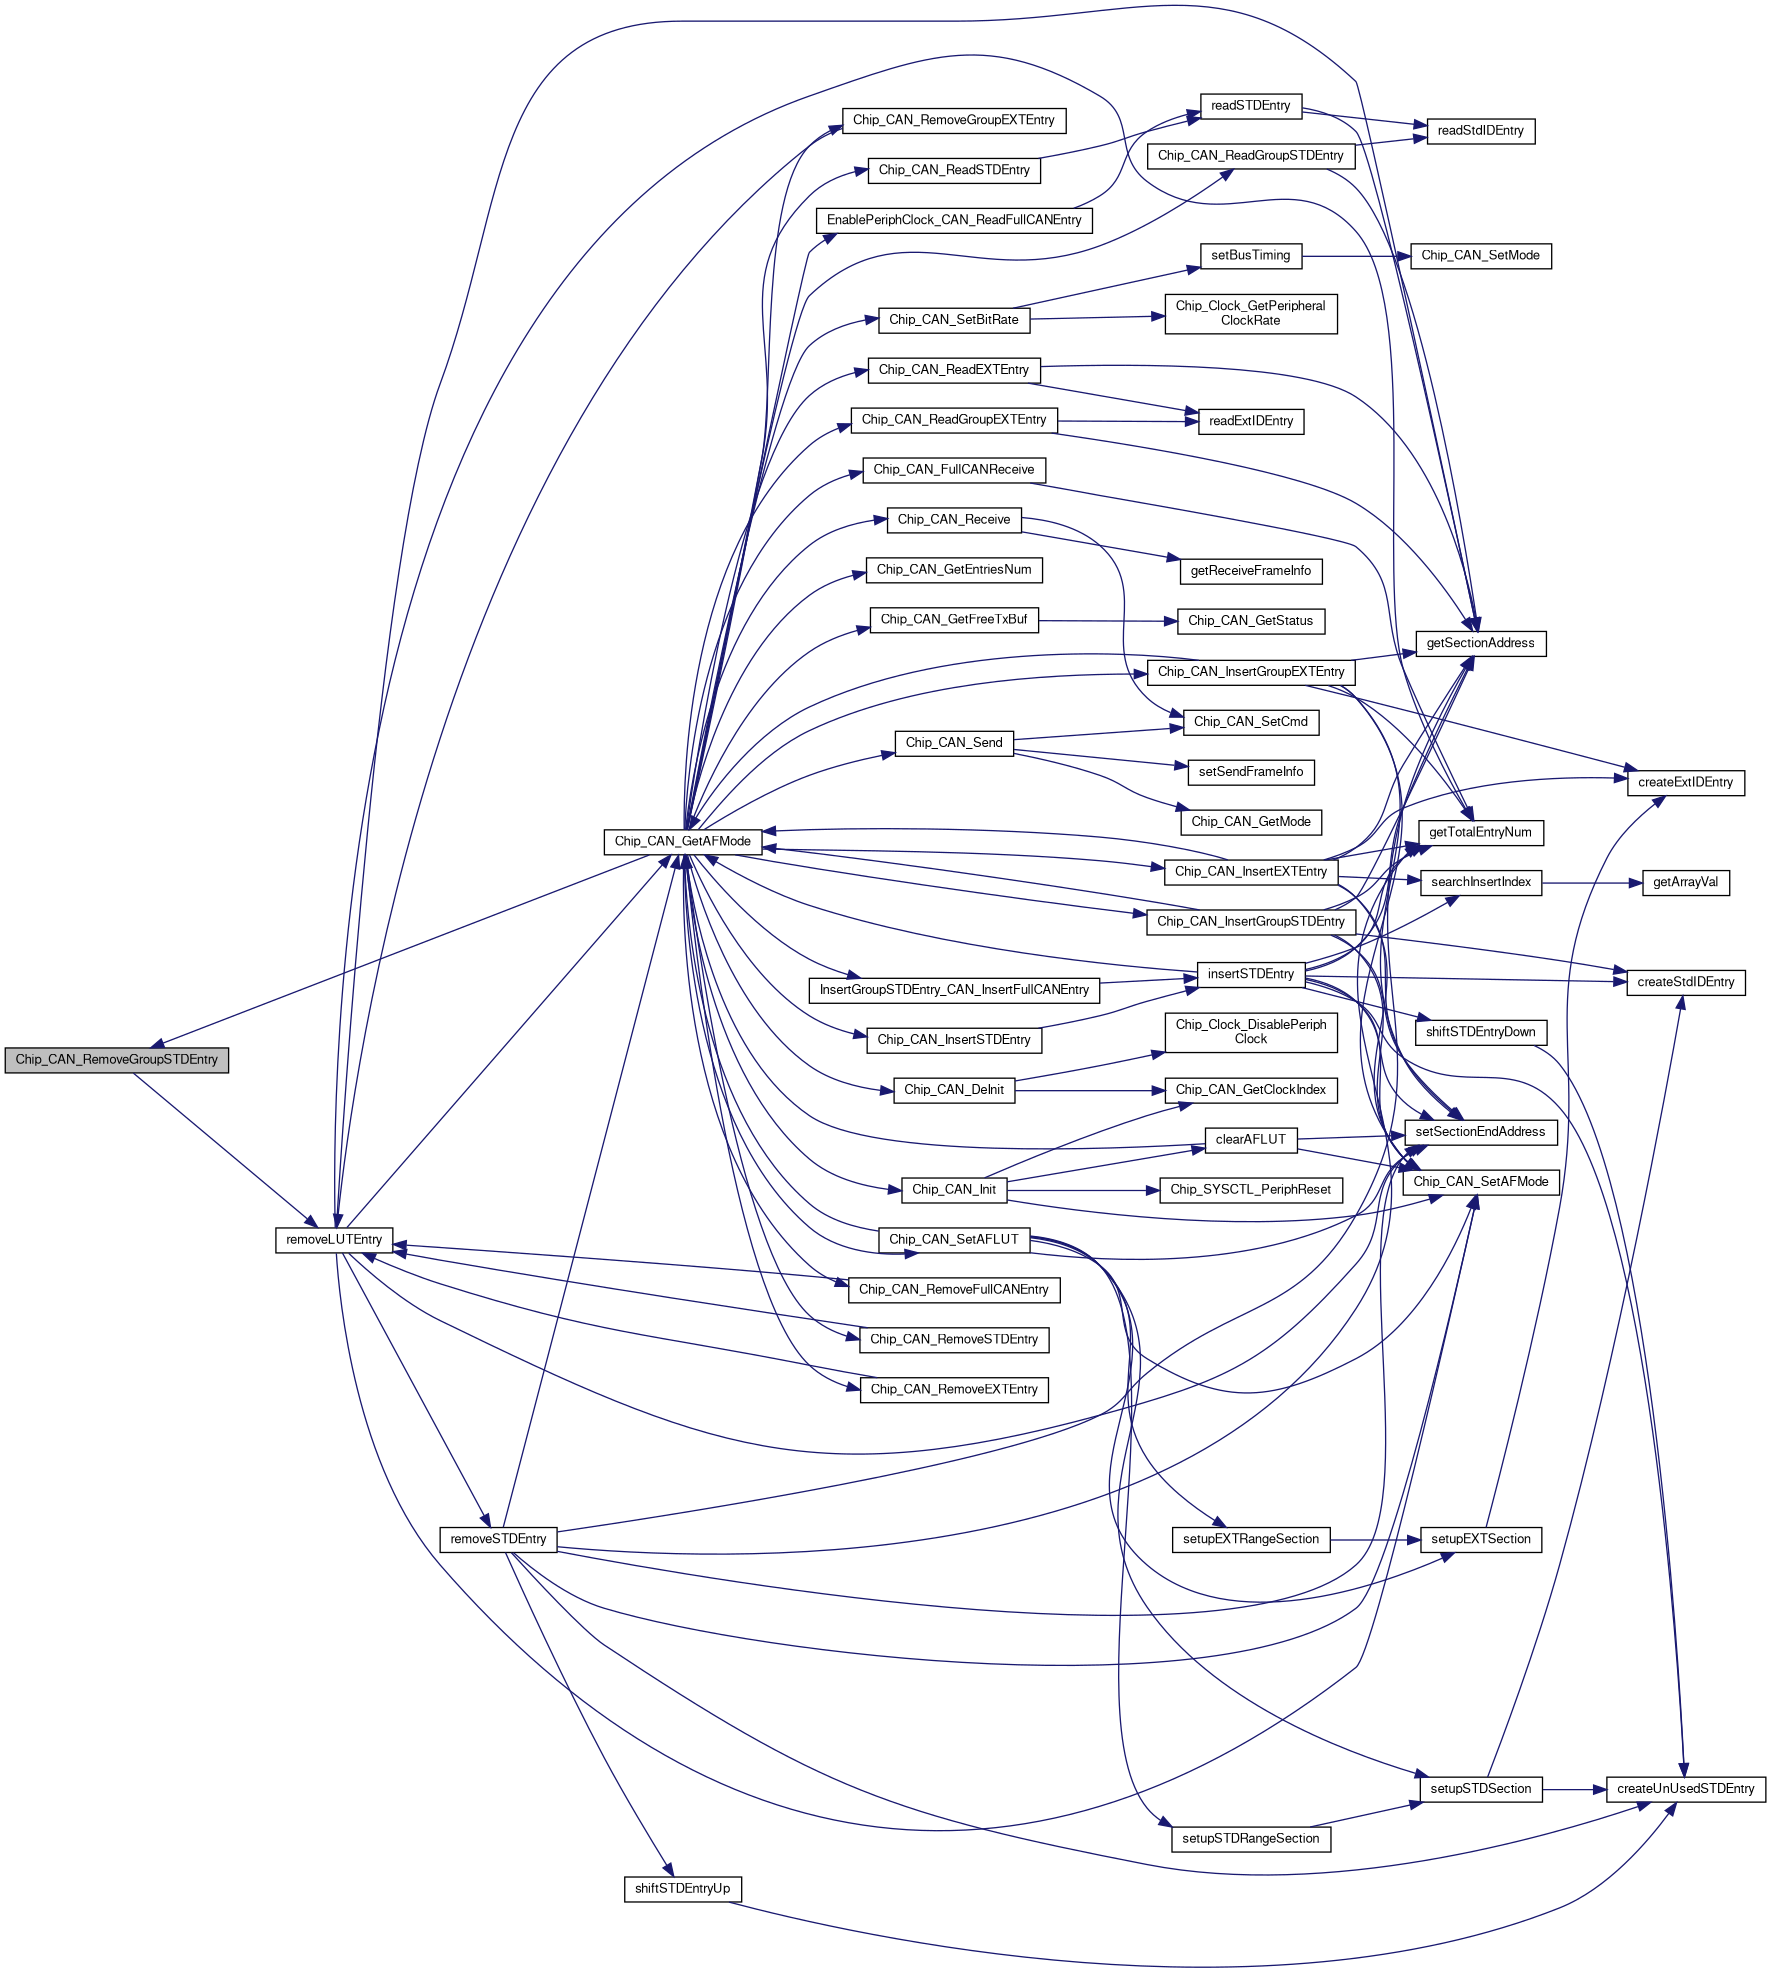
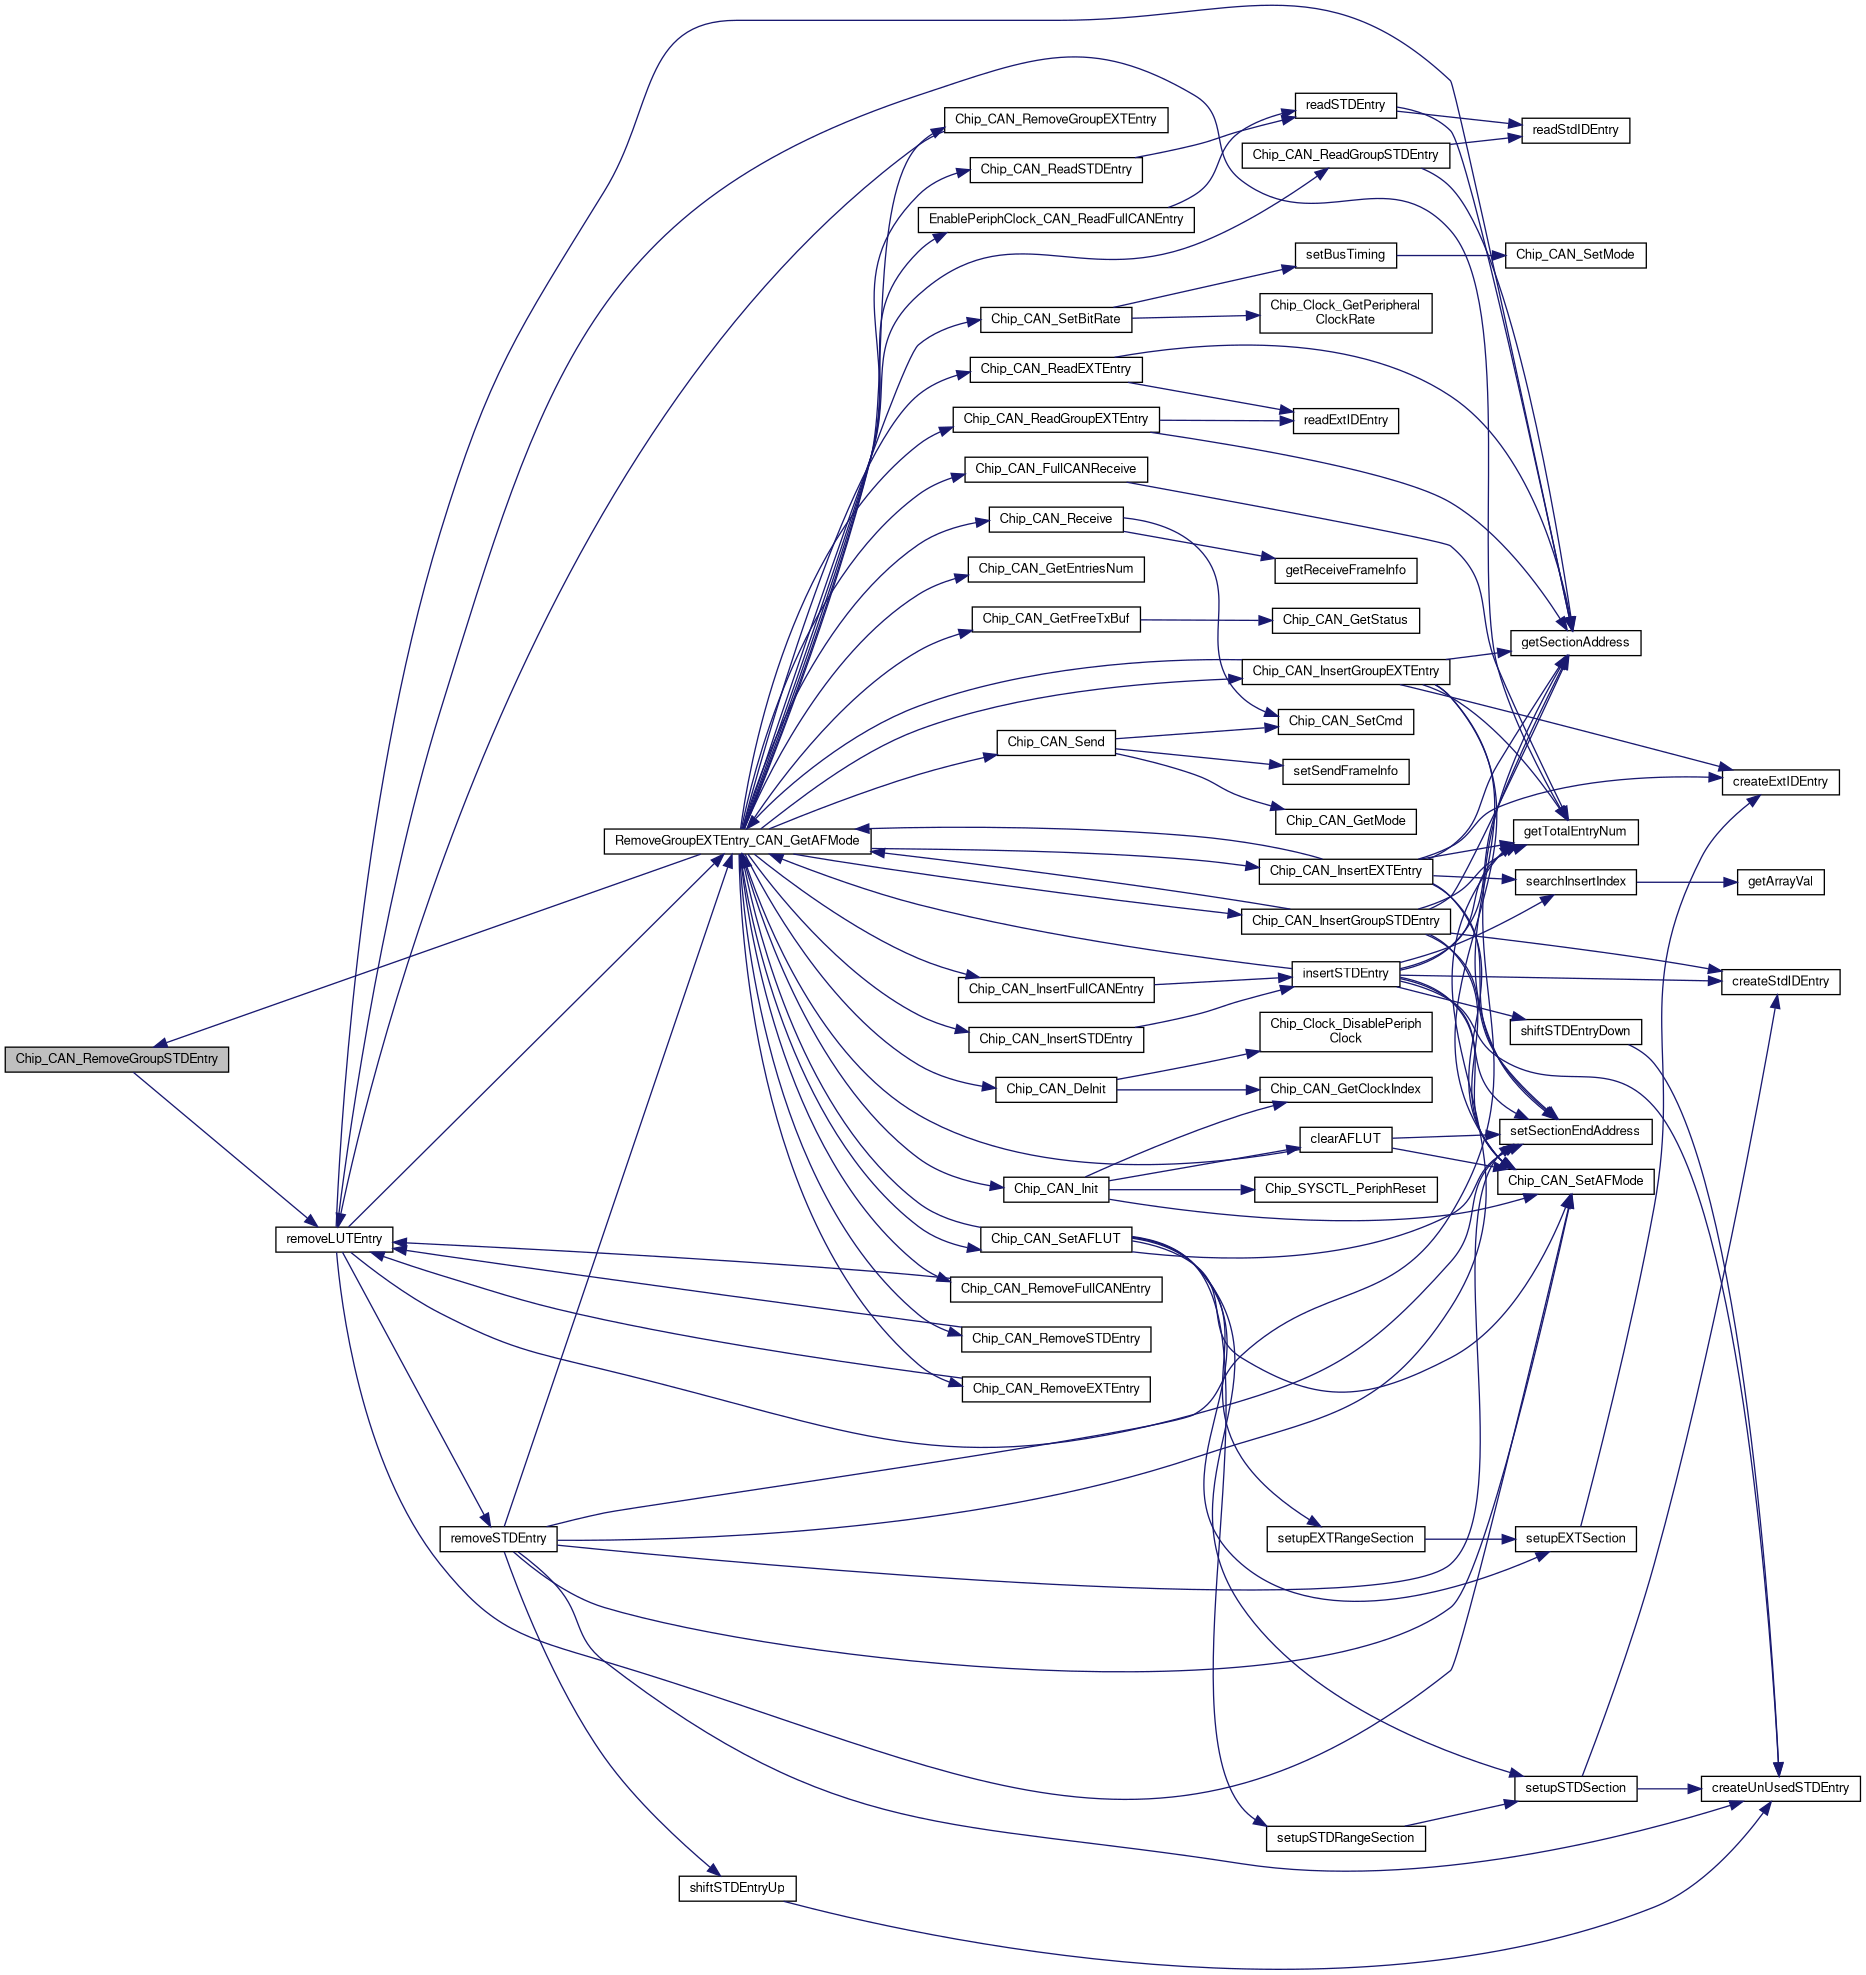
node "Chip_CAN_GetAFMode": label "Chip_CAN_GetAFMode" -> "RemoveGroupEXTEntry_CAN_GetAFMode"
node "InsertGroupSTDEntry_CAN_InsertFullCANEntry": label "InsertGroupSTDEntry_CAN_InsertFullCANEntry" -> "Chip_CAN_InsertFullCANEntry"
